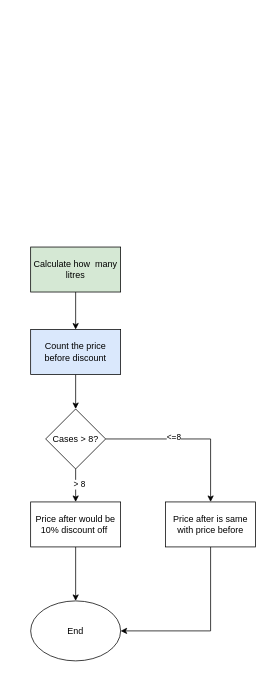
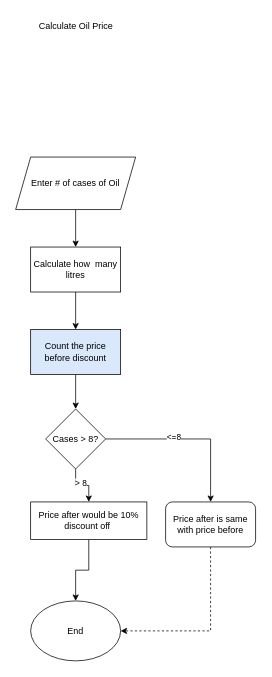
node "Calculate Oil Price": added
node "Enter # of cases of Oil": added
edge "Enter # of cases of Oil" -> "Calculate how many litres": added
node "Calculate how many litres": fillcolor #d5e8d4 -> #ffffff
node "Price after would be 10% discount off": size 90x45 -> 116x38
node "Price after is same with price before": shape rectangle -> rounded rectangle
edge "Price after is same with price before" -> "End": style solid -> dashed
